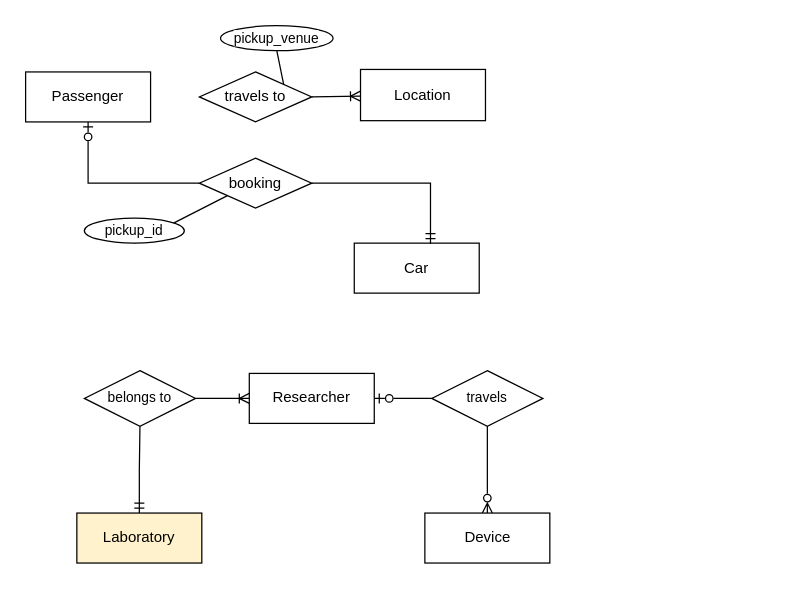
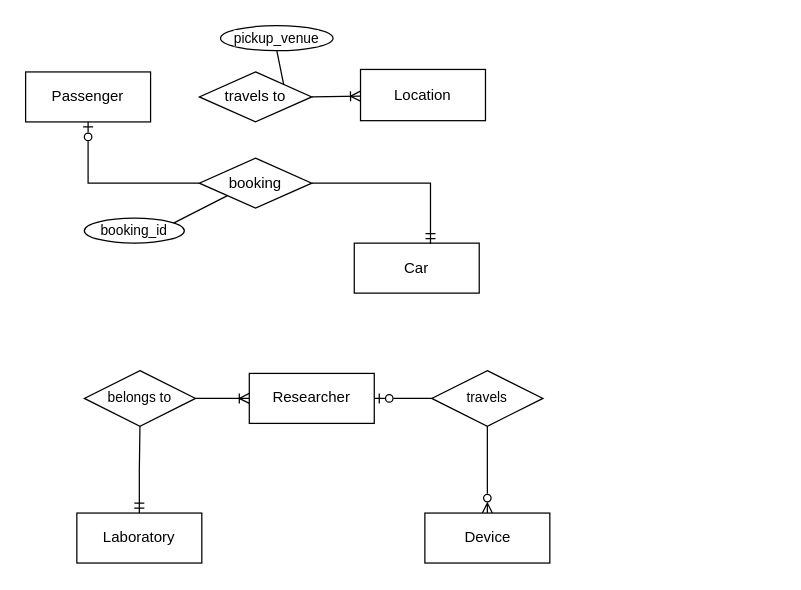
node "pickup_id": label "pickup_id" -> "booking_id"
node "Laboratory": fillcolor #fff2cc -> #ffffff
